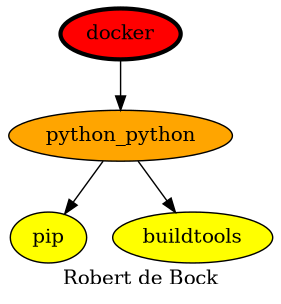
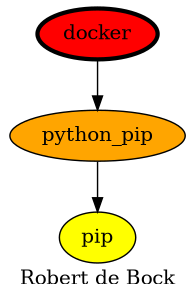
node "python_python": label "python_python" -> "python_pip"
node "buildtools": removed
